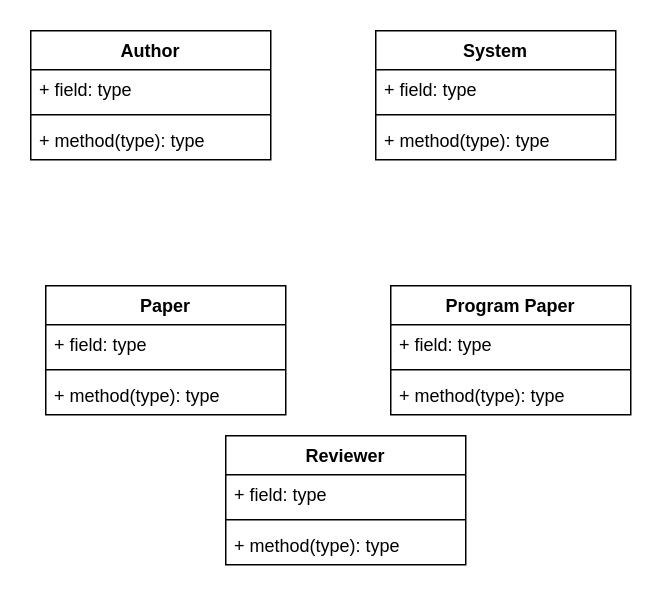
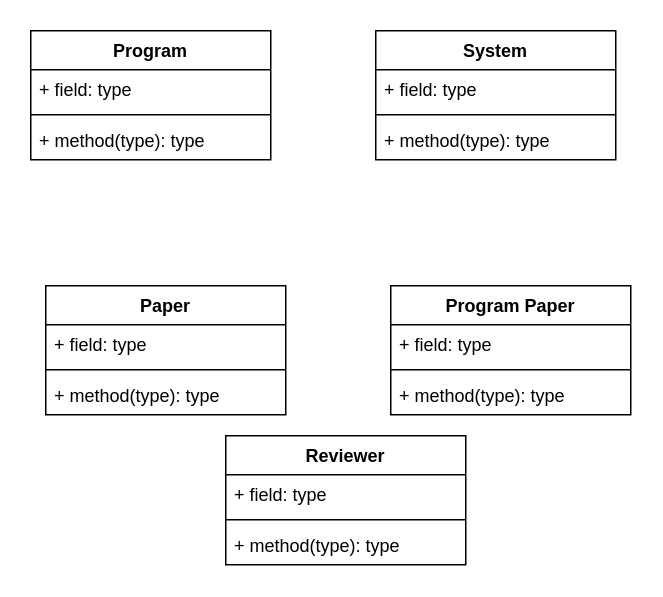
node "Author": label "Author" -> "Program"
